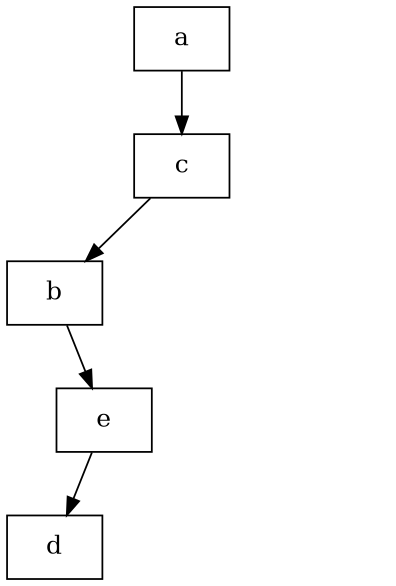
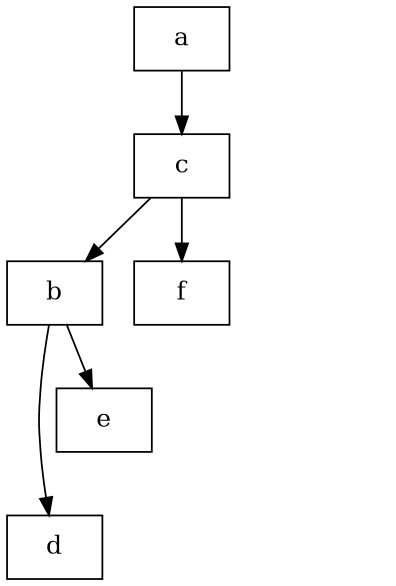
node "f": added
edge "e" -> "d": now "b" -> "d"
